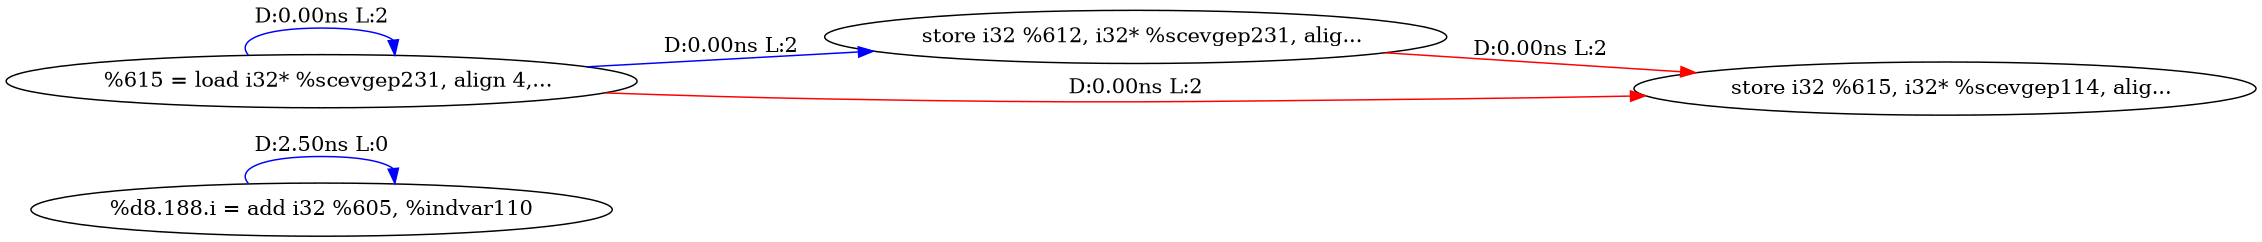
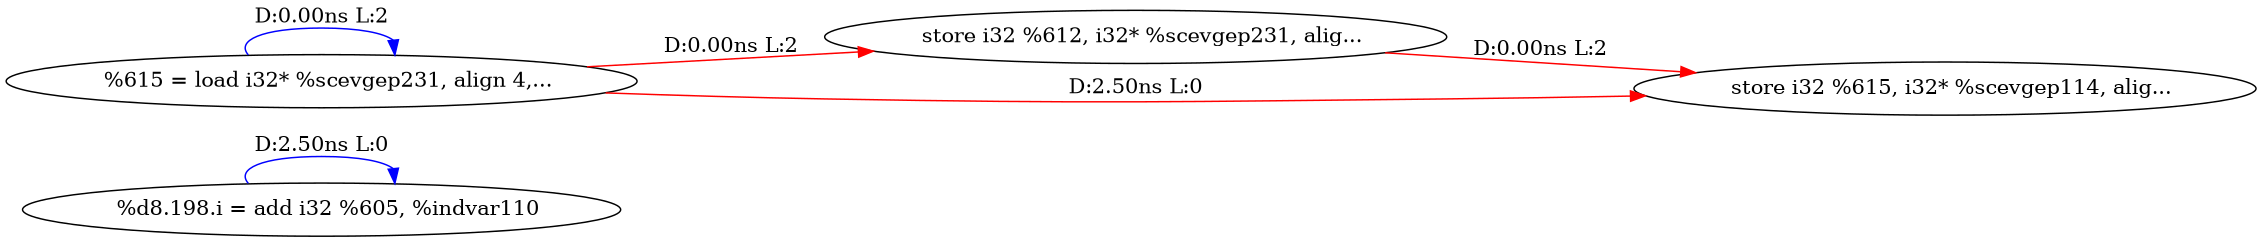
edge "%615 = load i32* %scevgep231, align 4,..." -> "store i32 %612, i32* %scevgep231, alig...": color blue -> red
edge "%615 = load i32* %scevgep231, align 4,..." -> "store i32 %615, i32* %scevgep114, alig...": label "D:0.00ns L:2" -> "D:2.50ns L:0"
node "%d8.188.i = add i32 %605, %indvar110": label "%d8.188.i = add i32 %605, %indvar110" -> "%d8.198.i = add i32 %605, %indvar110"
